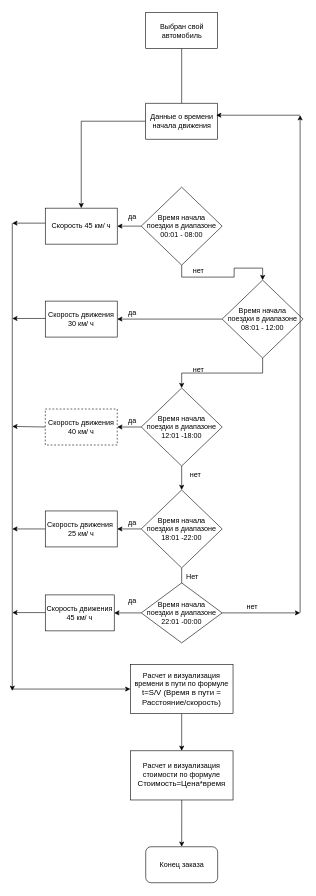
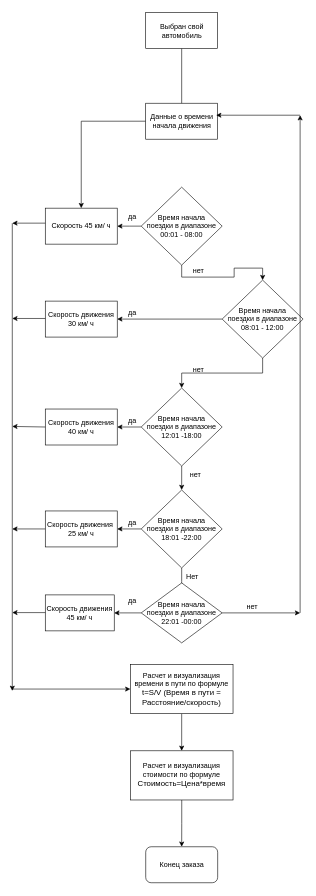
node "Скорость движения 40 км/ ч": style dashed -> solid
